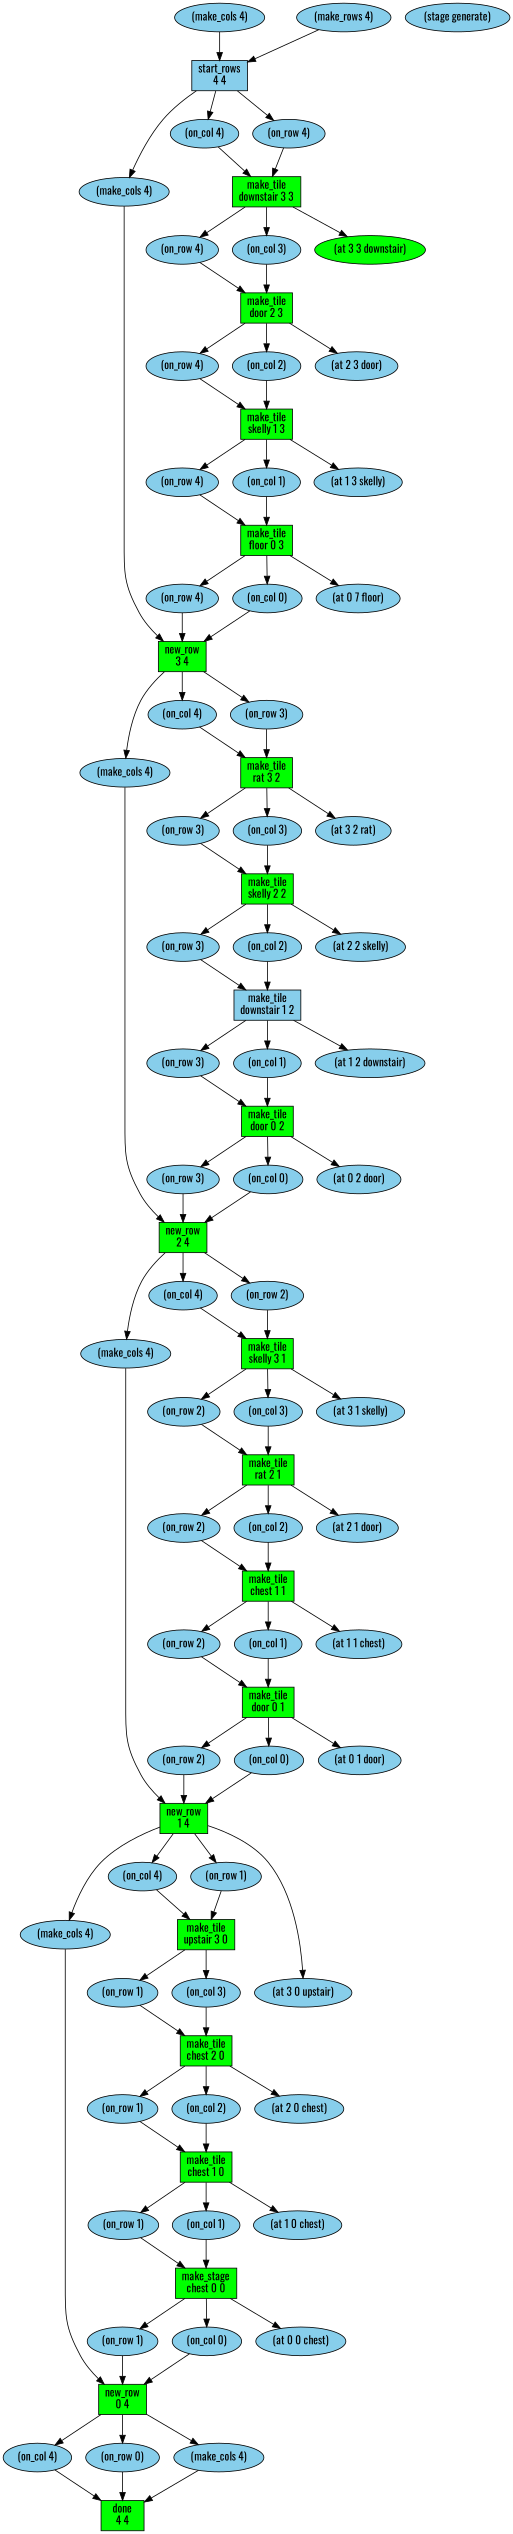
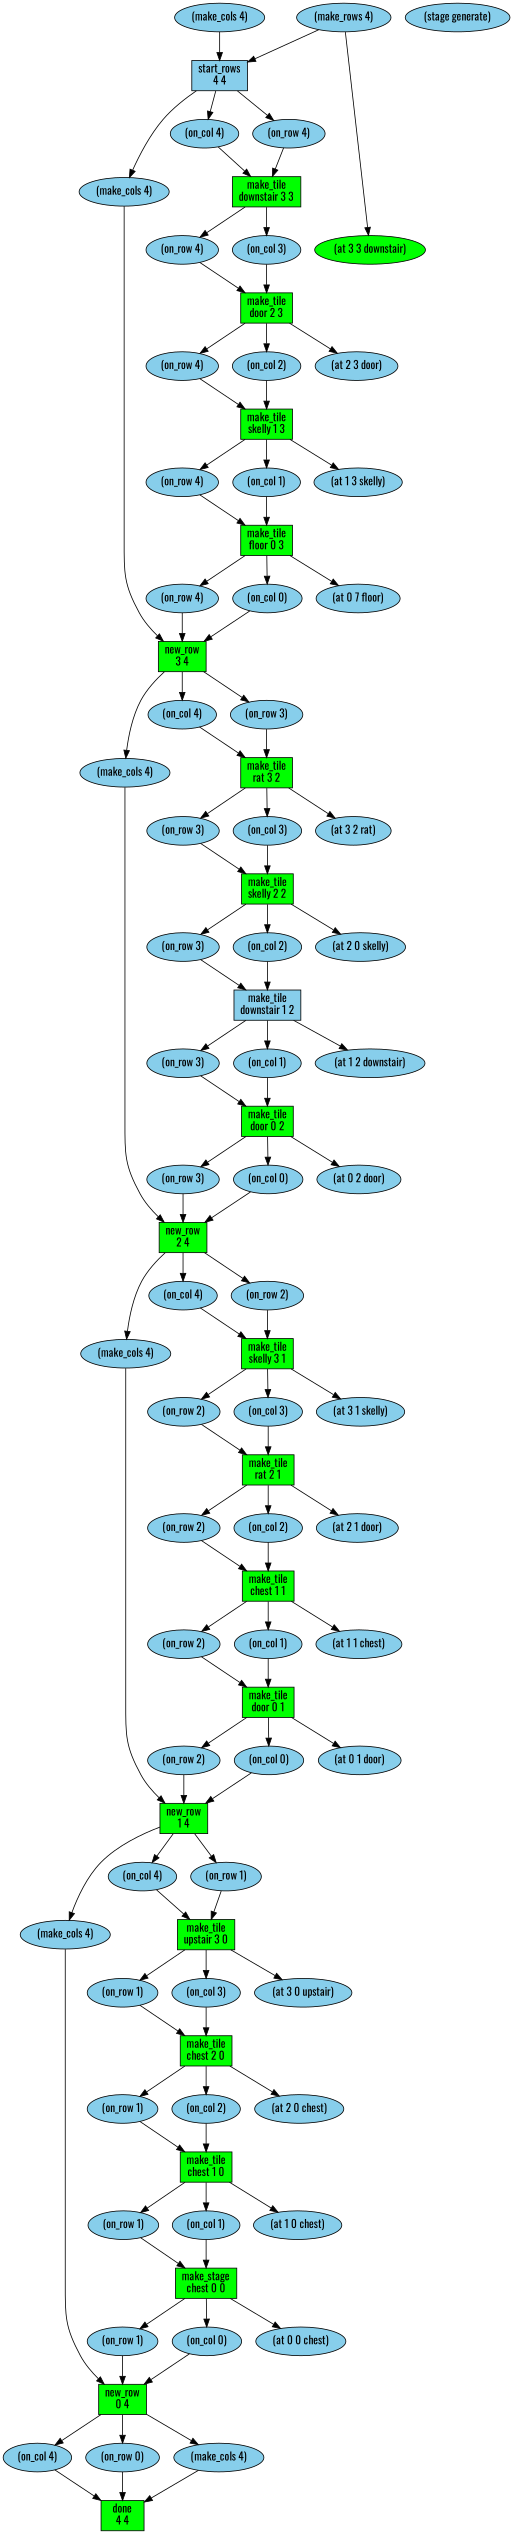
edge "make_tile downstair 3 3" -> "(at 3 3 downstair)": now "(make_rows 4)" -> "(at 3 3 downstair)"
node "(at 2 2 skelly)": label "(at 2 2 skelly)" -> "(at 2 0 skelly)"
edge "new_row 1 4" -> "(at 3 0 upstair)": now "make_tile upstair 3 0" -> "(at 3 0 upstair)"
